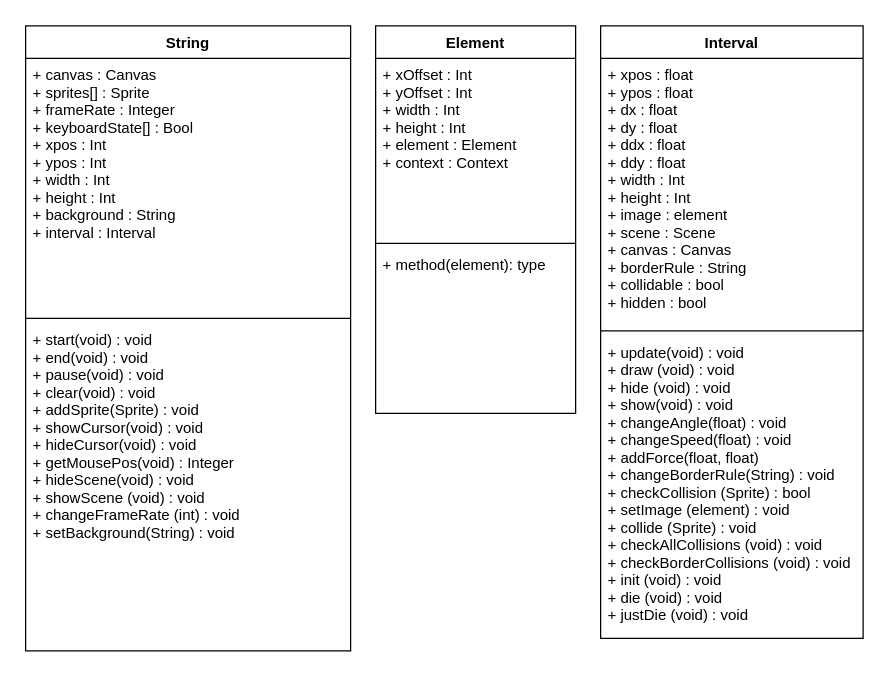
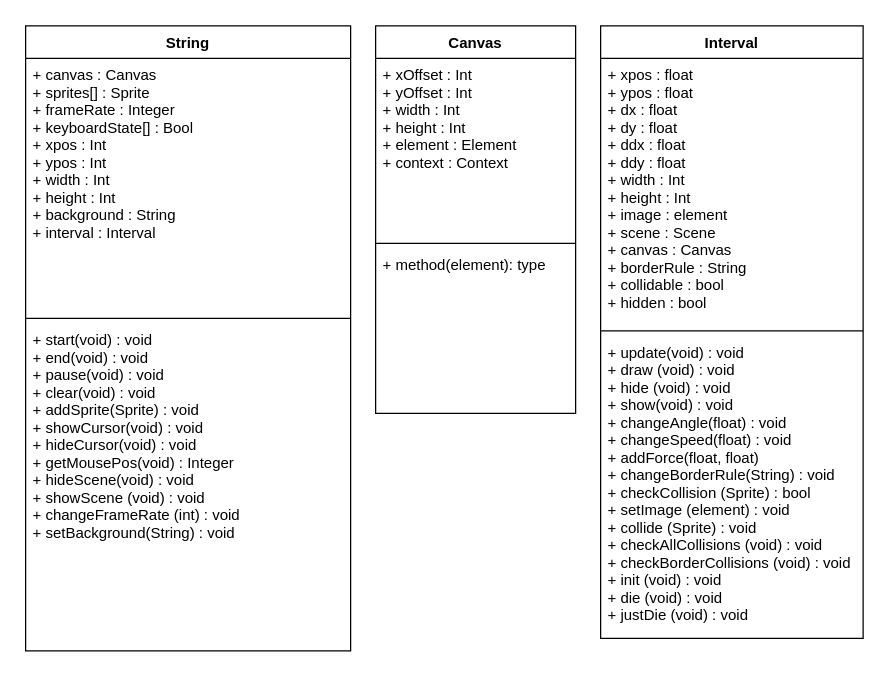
node "Element": label "Element" -> "Canvas"
